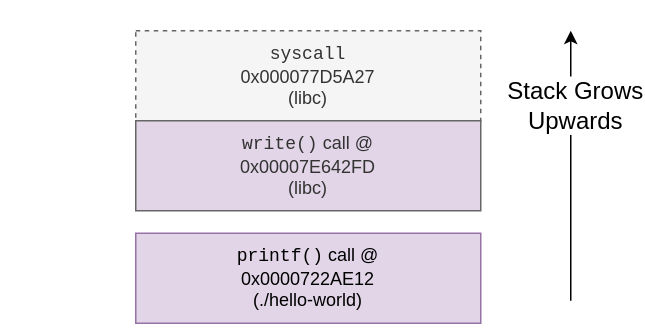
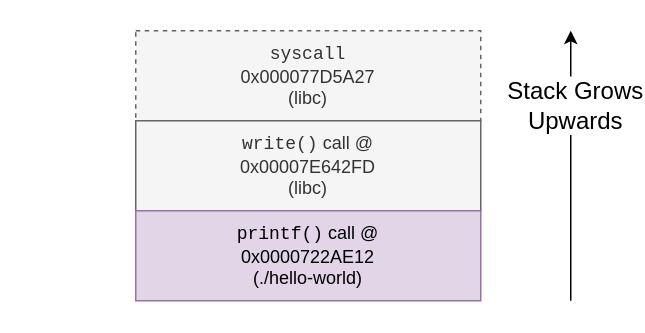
node "write() call @ 0x00007E642FD (libc)": fillcolor #e1d5e7 -> #f5f5f5
node "printf() call @ 0x0000722AE12 (./hello-world)": moved (308, 278) -> (308, 256)
